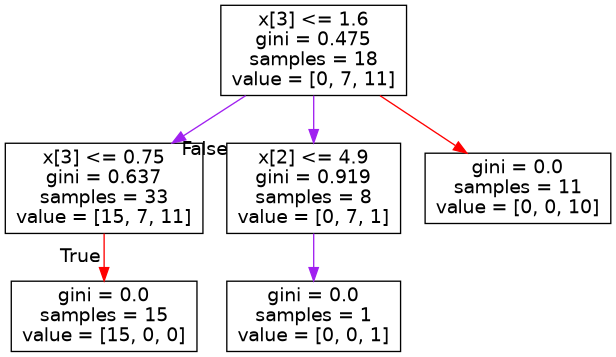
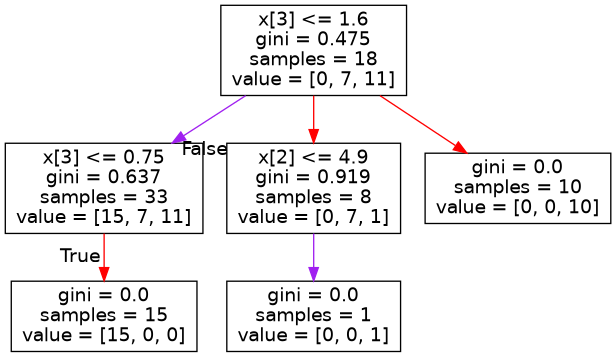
edge "x[3] <= 1.6 gini = 0.475 samples = 18 value = [0, 7, 11]" -> "x[2] <= 4.9 gini = 0.919 samples = 8 value = [0, 7, 1]": color purple -> red
node "gini = 0.0 samples = 11 value = [0, 0, 10]": label "gini = 0.0 samples = 11 value = [0, 0, 10]" -> "gini = 0.0 samples = 10 value = [0, 0, 10]"
